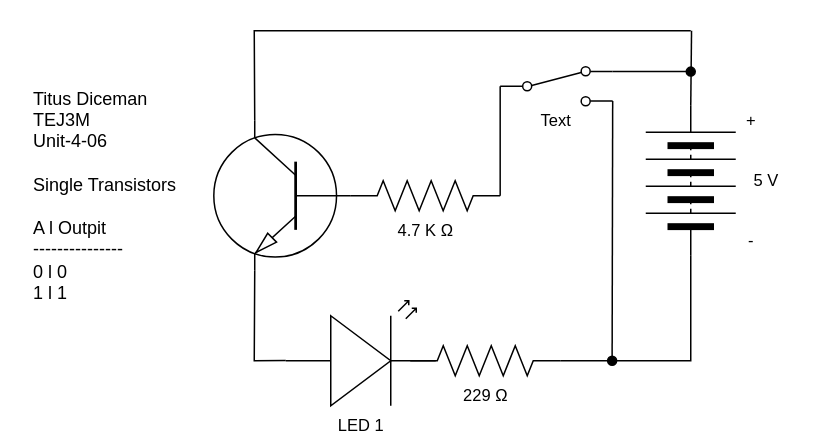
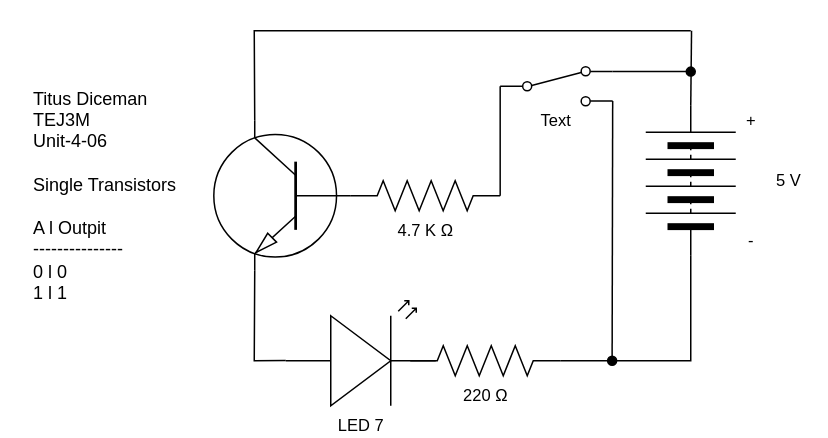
node "5 V": moved (766, 181) -> (788, 181)
node "229 Ω": label "229 Ω" -> "220 Ω"
node "LED 1": label "LED 1" -> "LED 7"
